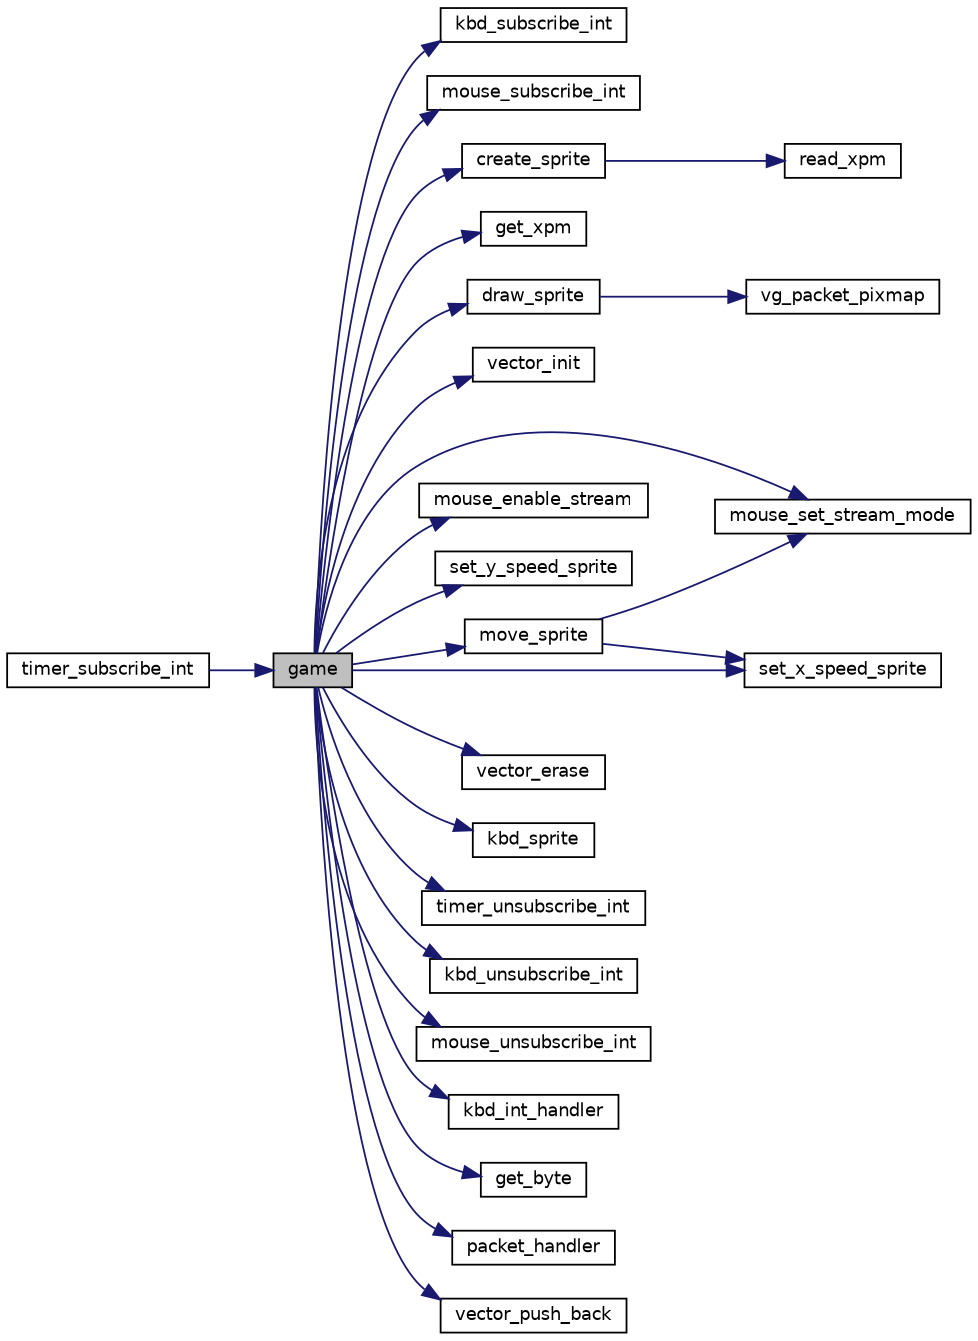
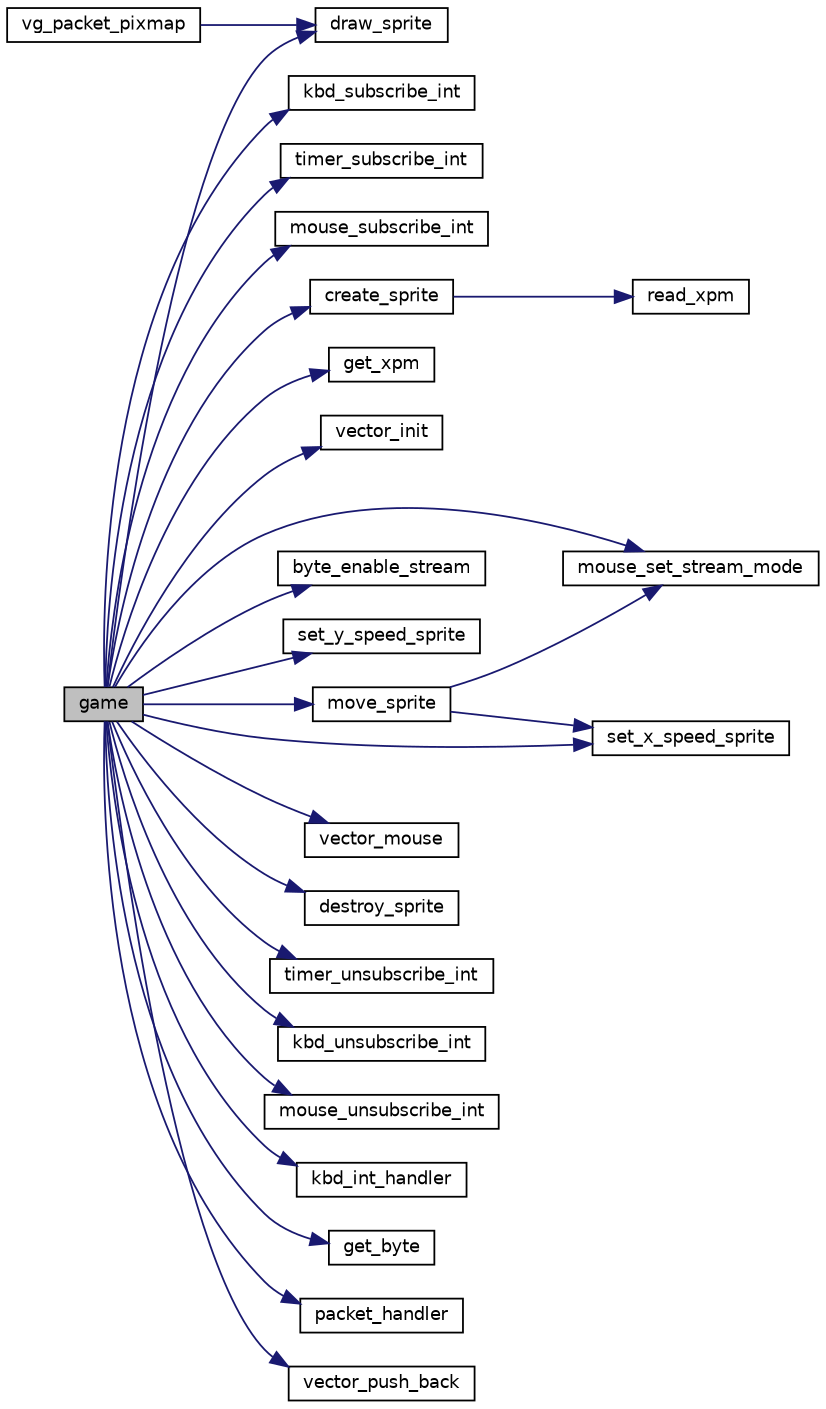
edge "draw_sprite" -> "vg_packet_pixmap": reversed
node "mouse_enable_stream": label "mouse_enable_stream" -> "byte_enable_stream"
edge "timer_subscribe_int" -> "game": reversed
node "vector_erase": label "vector_erase" -> "vector_mouse"
node "kbd_sprite": label "kbd_sprite" -> "destroy_sprite"
